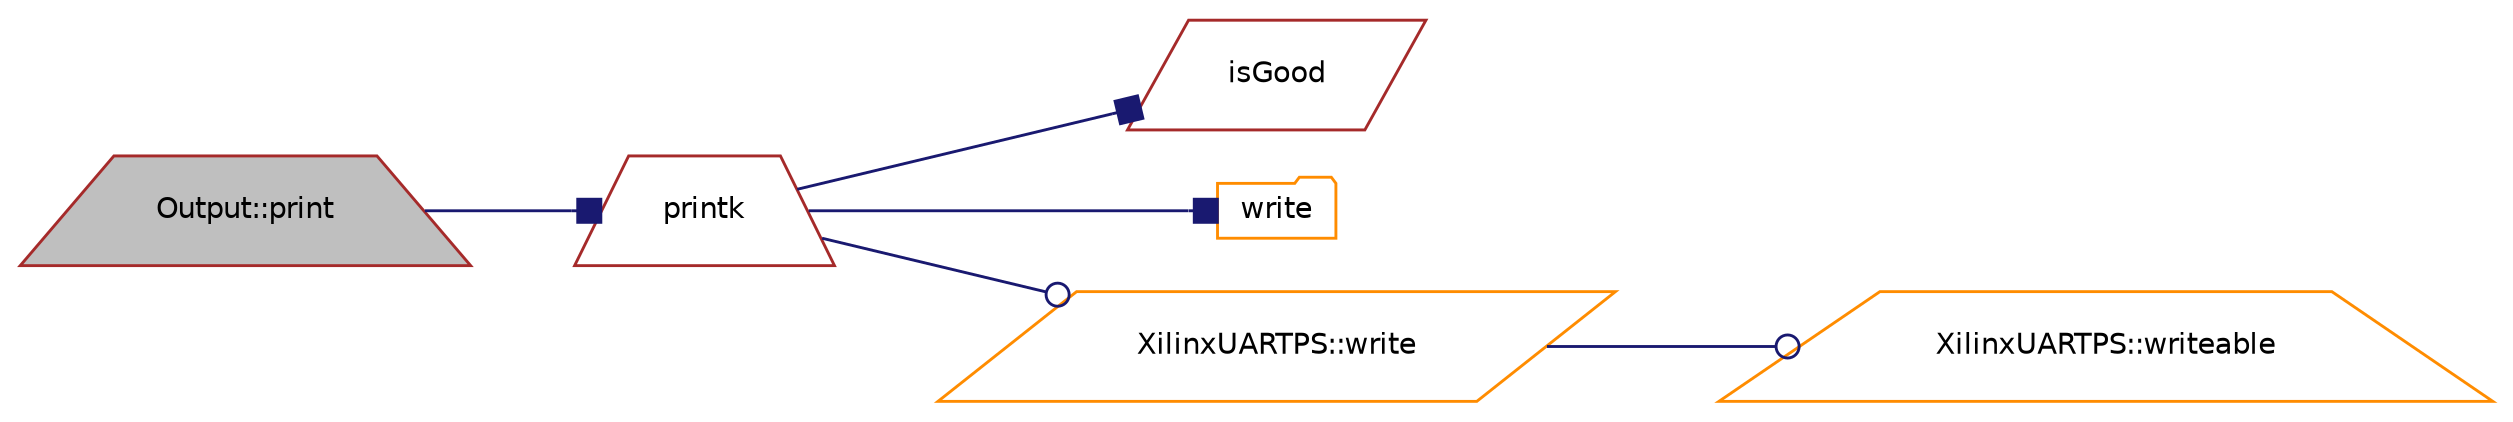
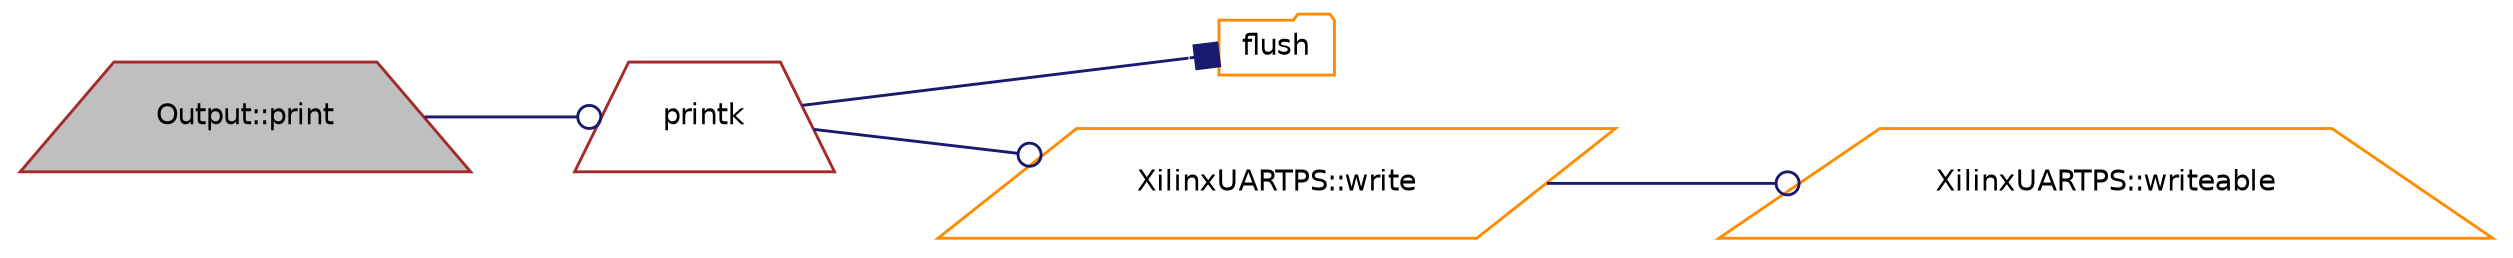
node "isGood": removed
edge "Output::print" -> "printk": arrowhead box -> odot
node "write": label "write" -> "flush"
